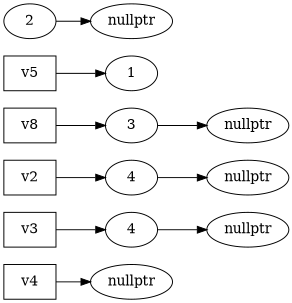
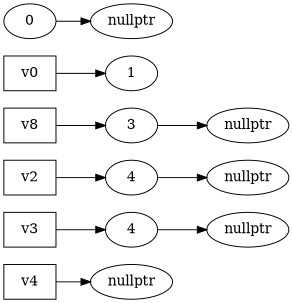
node "2": label "2" -> "0"
node "v5": label "v5" -> "v0"
